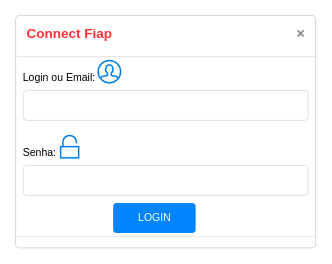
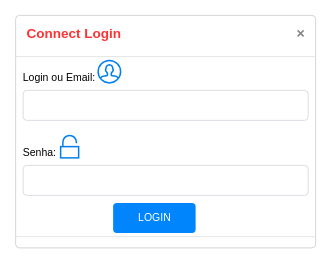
node "Connect Fiap": label "Connect Fiap" -> "Connect Login"
